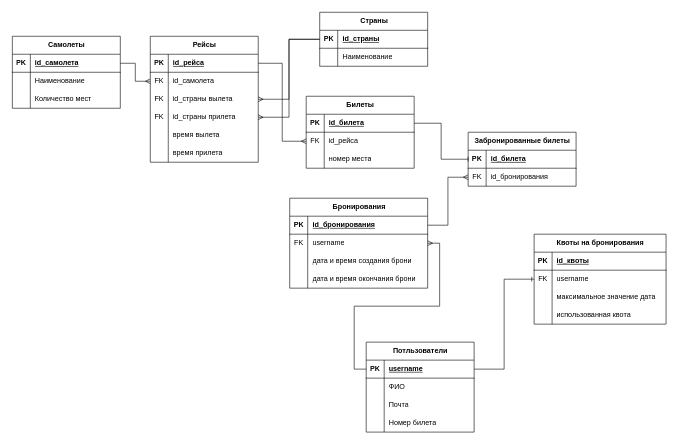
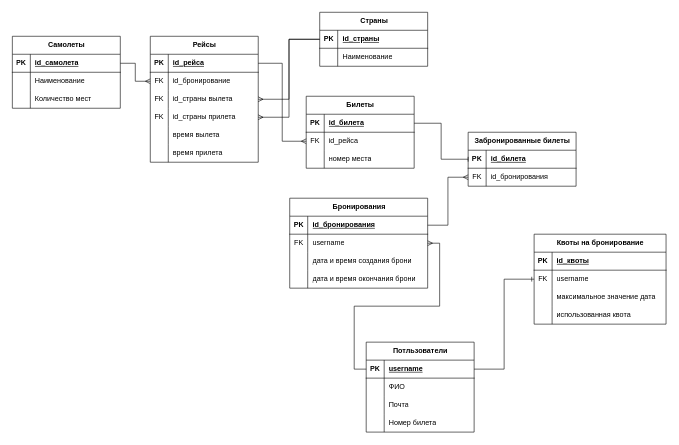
node "id_самолета": label "id_самолета" -> "id_бронирование"
node "Квоты на бронирования": label "Квоты на бронирования" -> "Квоты на бронирование"
